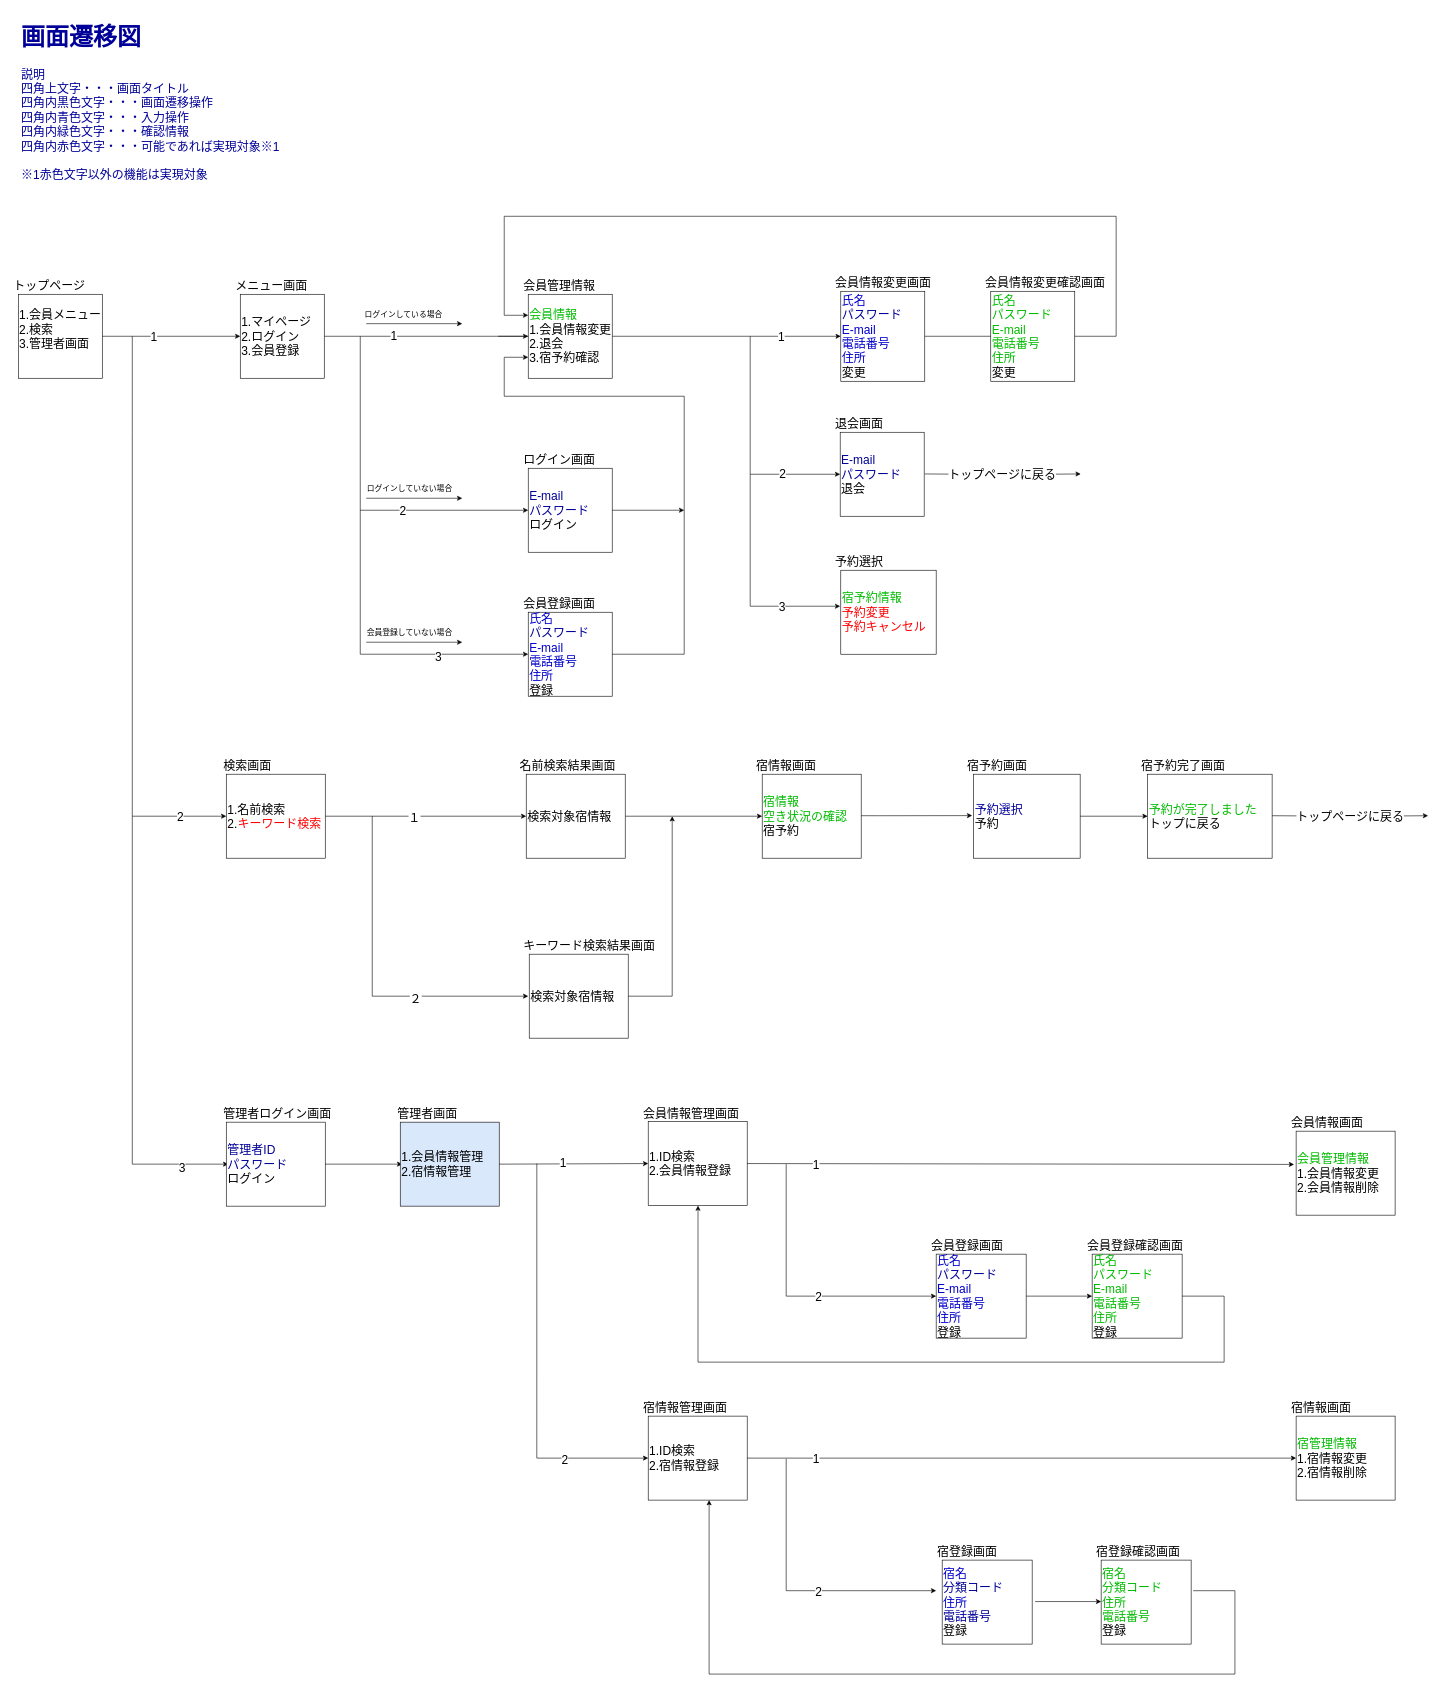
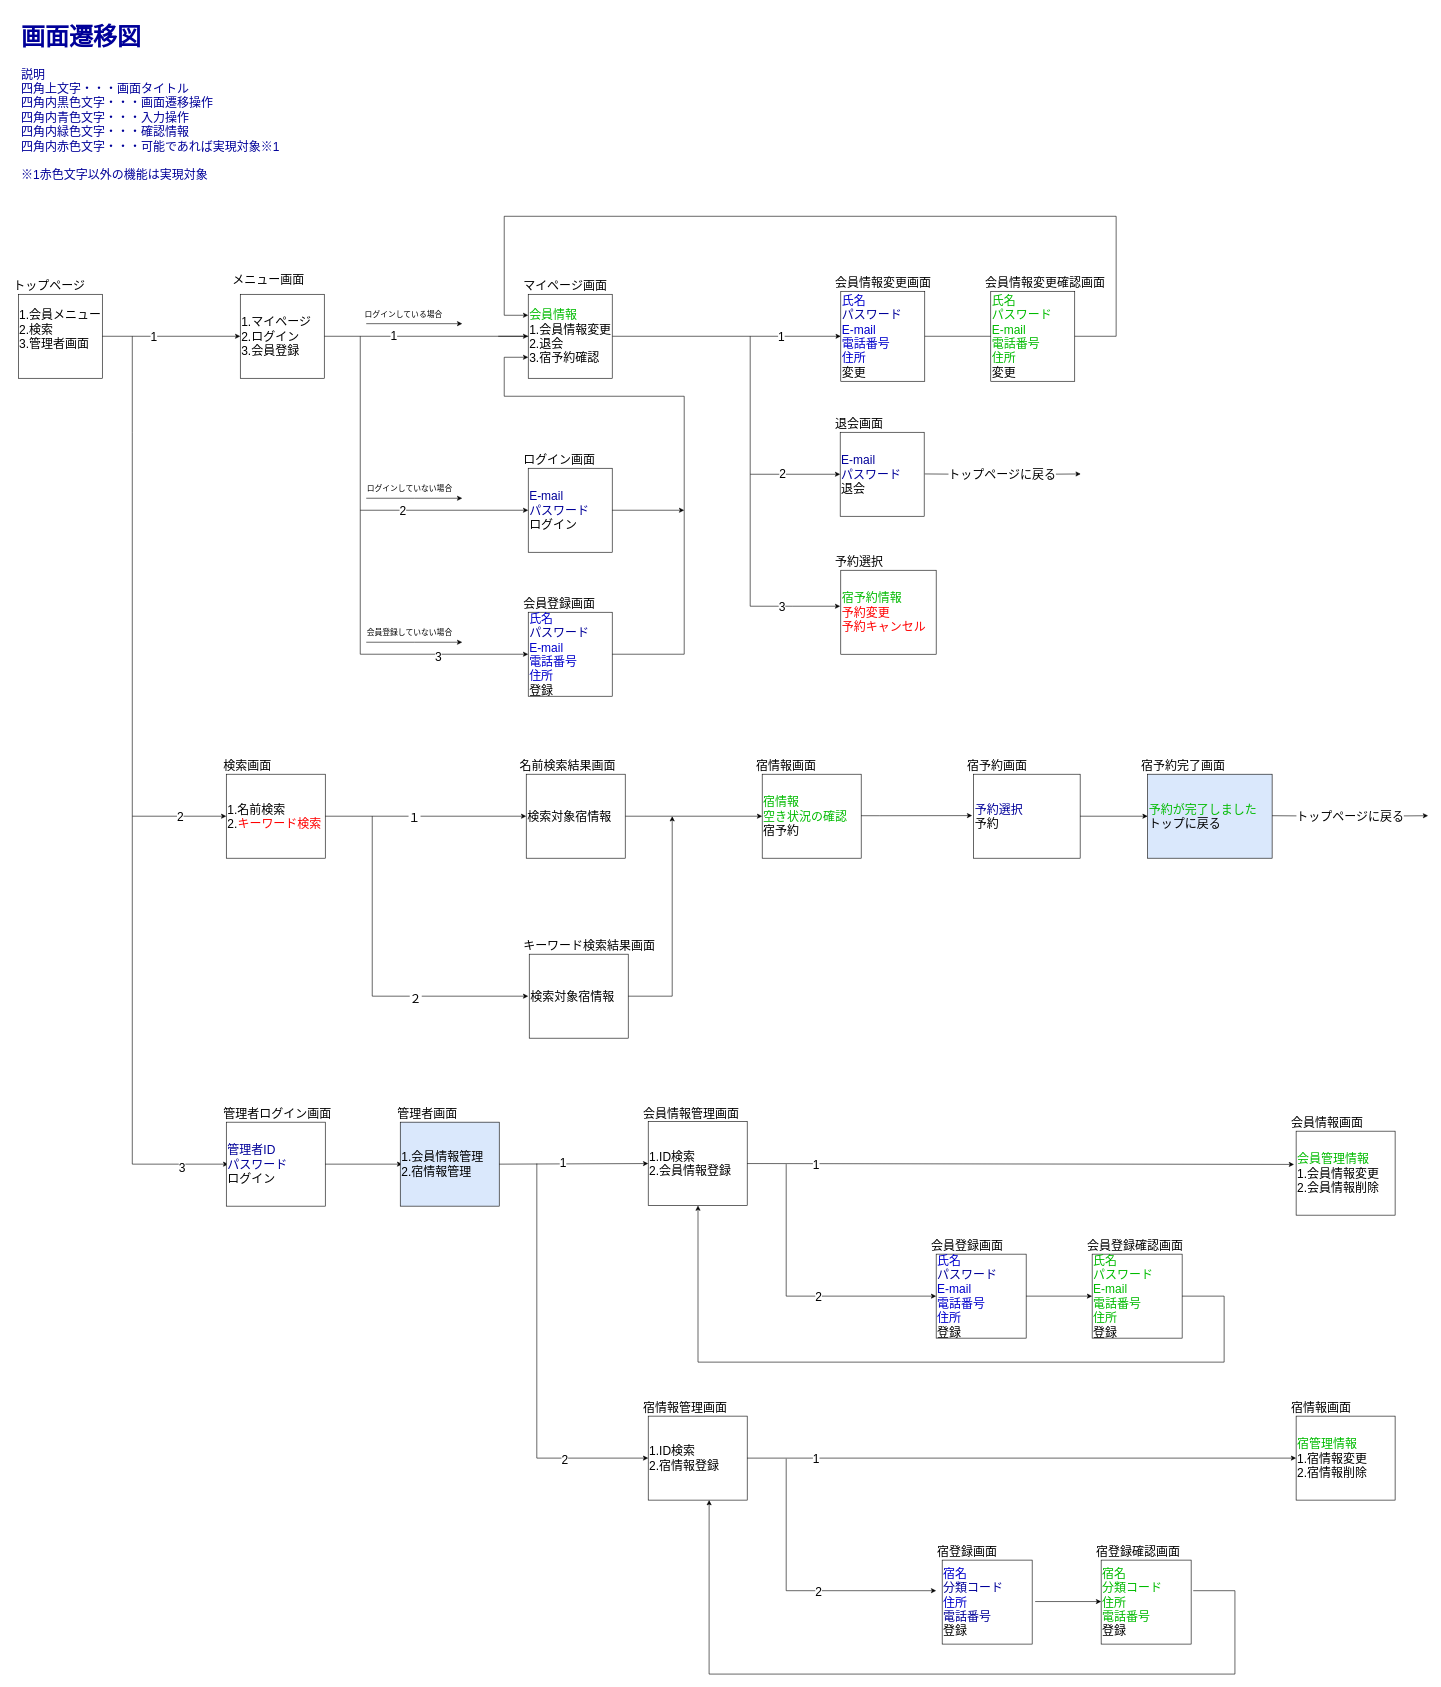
node "メニュー画面": moved (273, 285) -> (270, 279)
node "会員管理情報": label "会員管理情報" -> "マイページ画面"
node "予約が完了しました トップに戻る": fillcolor #ffffff -> #dae8fc
